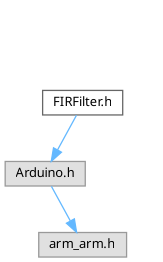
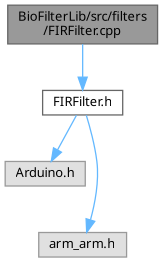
node "BioFilterLib/src/filters /FIRFilter.cpp": added
edge "Arduino.h" -> "arm_arm.h": now "FIRFilter.h" -> "arm_arm.h"
